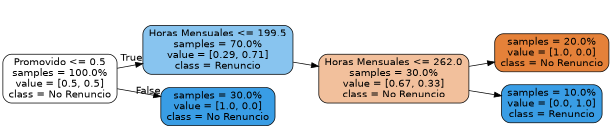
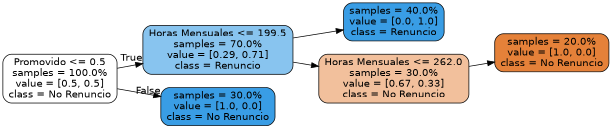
node "samples = 40.0% value = [0.0, 1.0] class = Renuncio": added
node "samples = 10.0% value = [0.0, 1.0] class = Renuncio": removed
